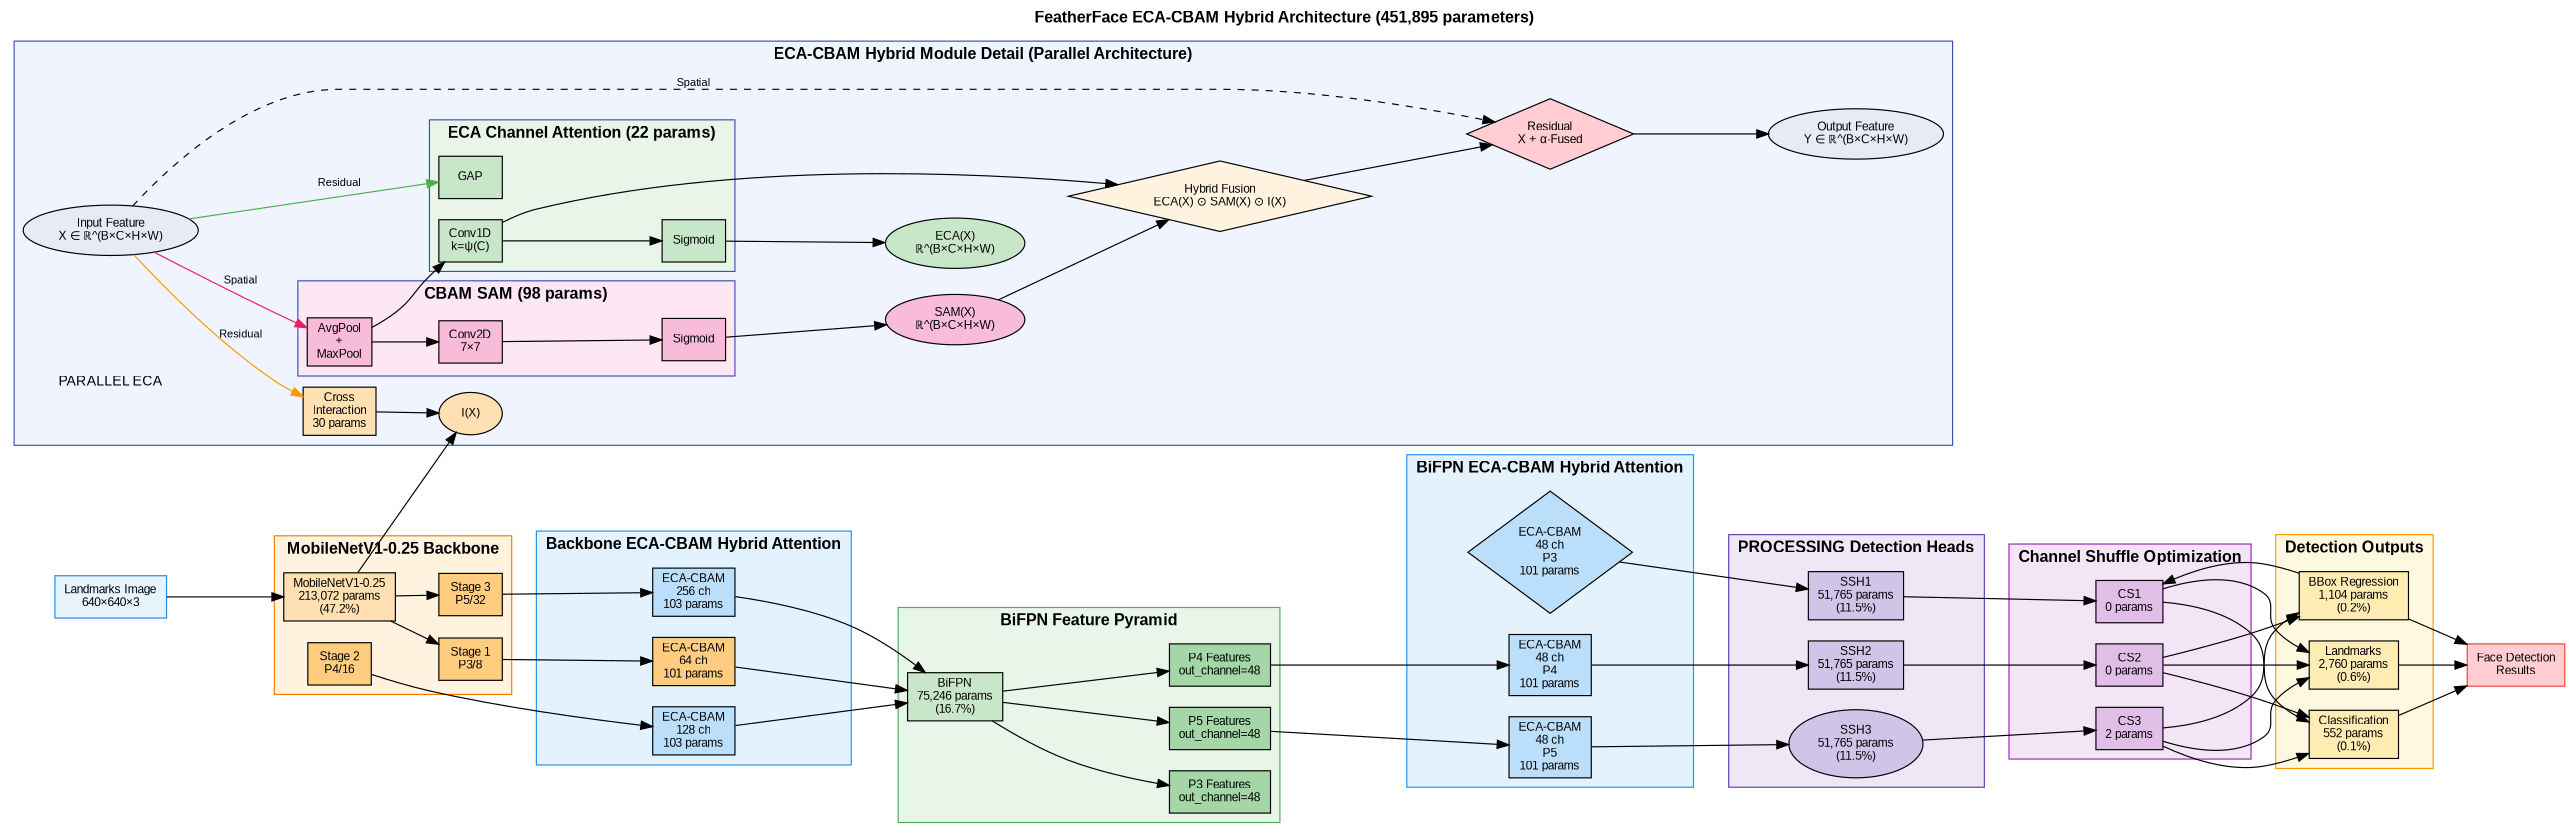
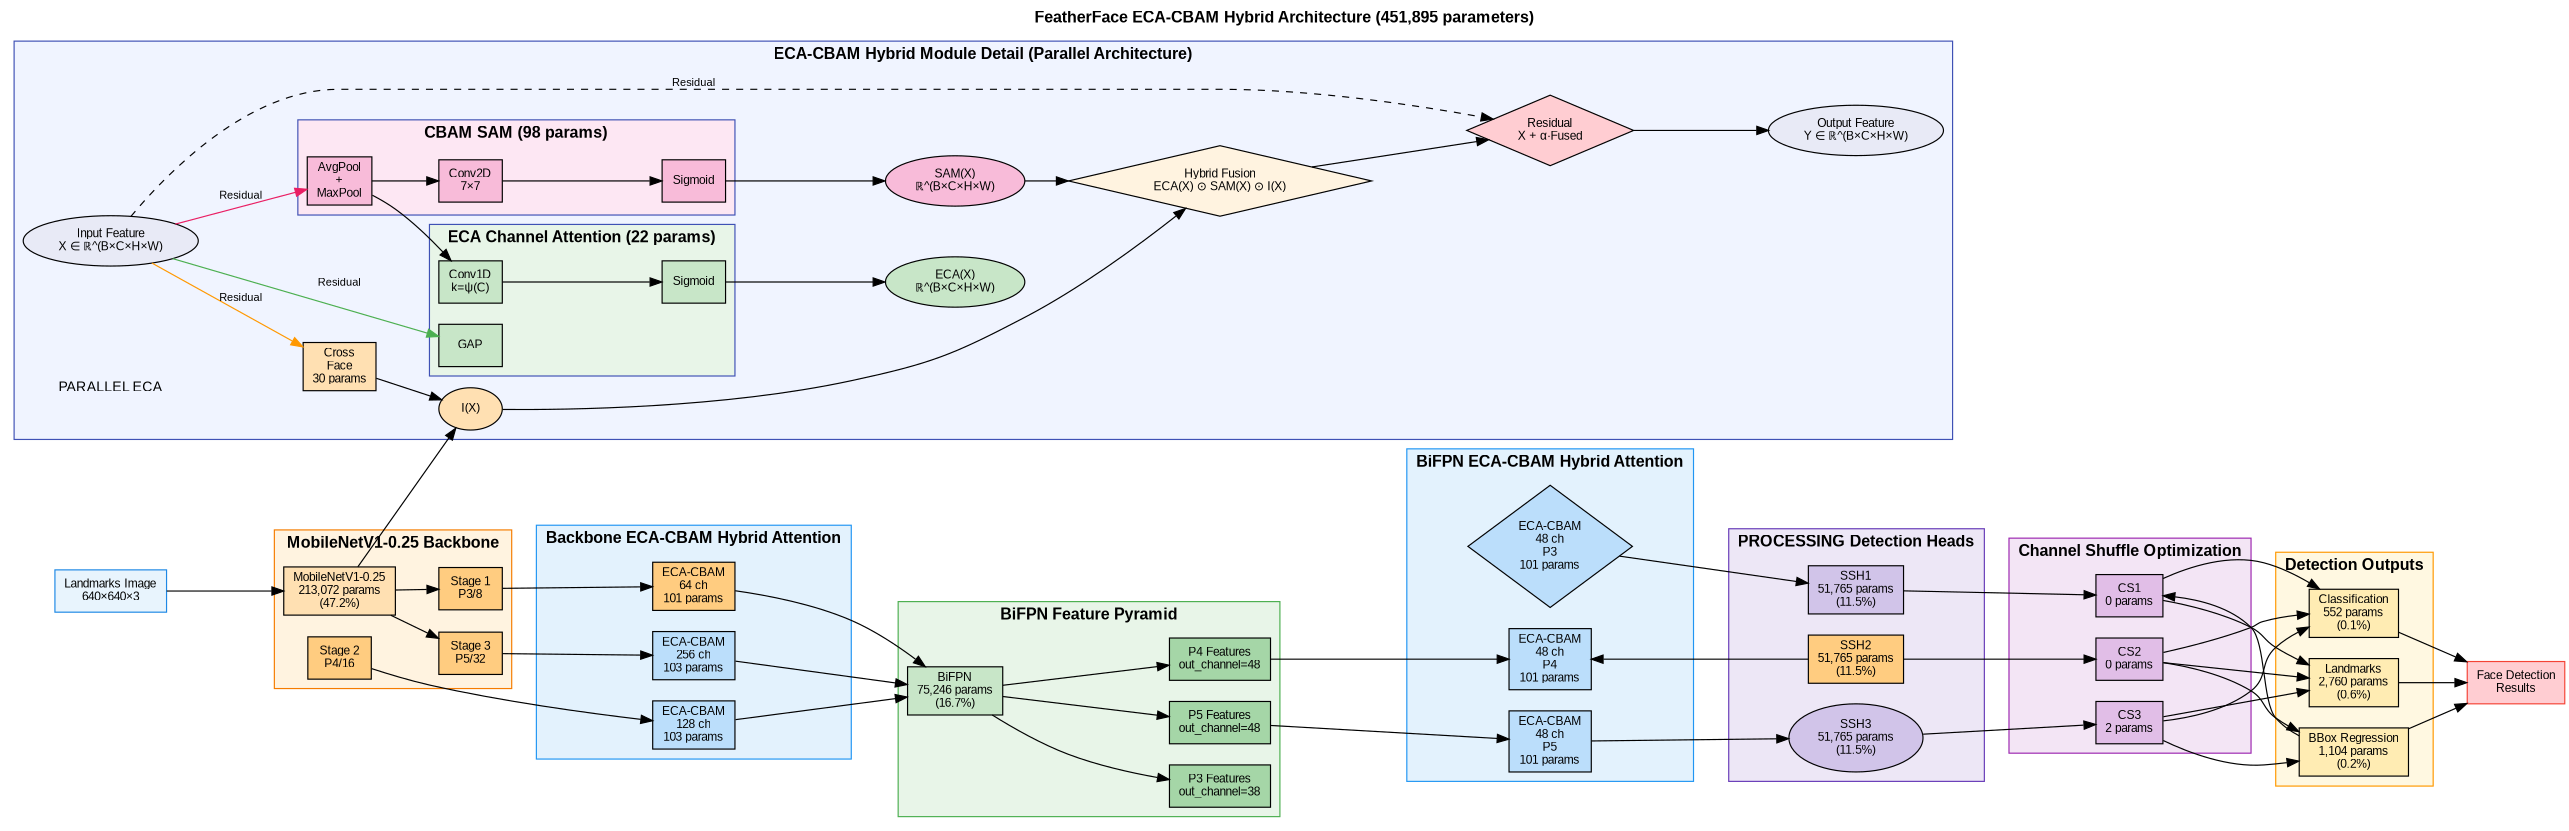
edge "Input Feature X ∈ ℝ^(B×C×H×W)" -> "Residual X + α·Fused": label "Spatial" -> "Residual"
edge "Conv1D k=ψ(C)" -> "Hybrid Fusion ECA(X) ⊙ SAM(X) ⊙ I(X)": now "I(X)" -> "Hybrid Fusion ECA(X) ⊙ SAM(X) ⊙ I(X)"
edge "Input Feature X ∈ ℝ^(B×C×H×W)" -> "AvgPool + MaxPool": label "Spatial" -> "Residual"
node "Cross Interaction 30 params": label "Cross Interaction 30 params" -> "Cross Face 30 params"
edge "ECA-CBAM 48 ch P4 101 params" -> "SSH2 51,765 params (11.5%)": reversed
node "SSH2 51,765 params (11.5%)": fillcolor #d1c4e9 -> #ffcc80
node "P3 Features out_channel=48": label "P3 Features out_channel=48" -> "P3 Features out_channel=38"
